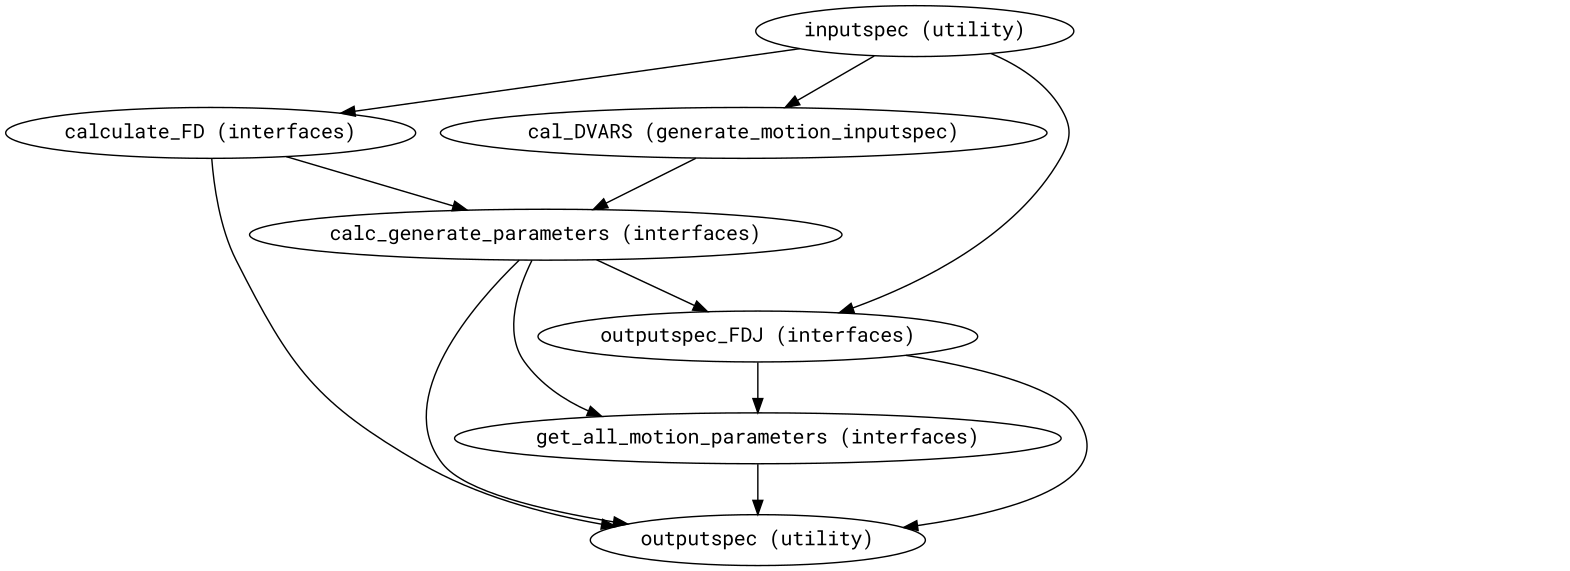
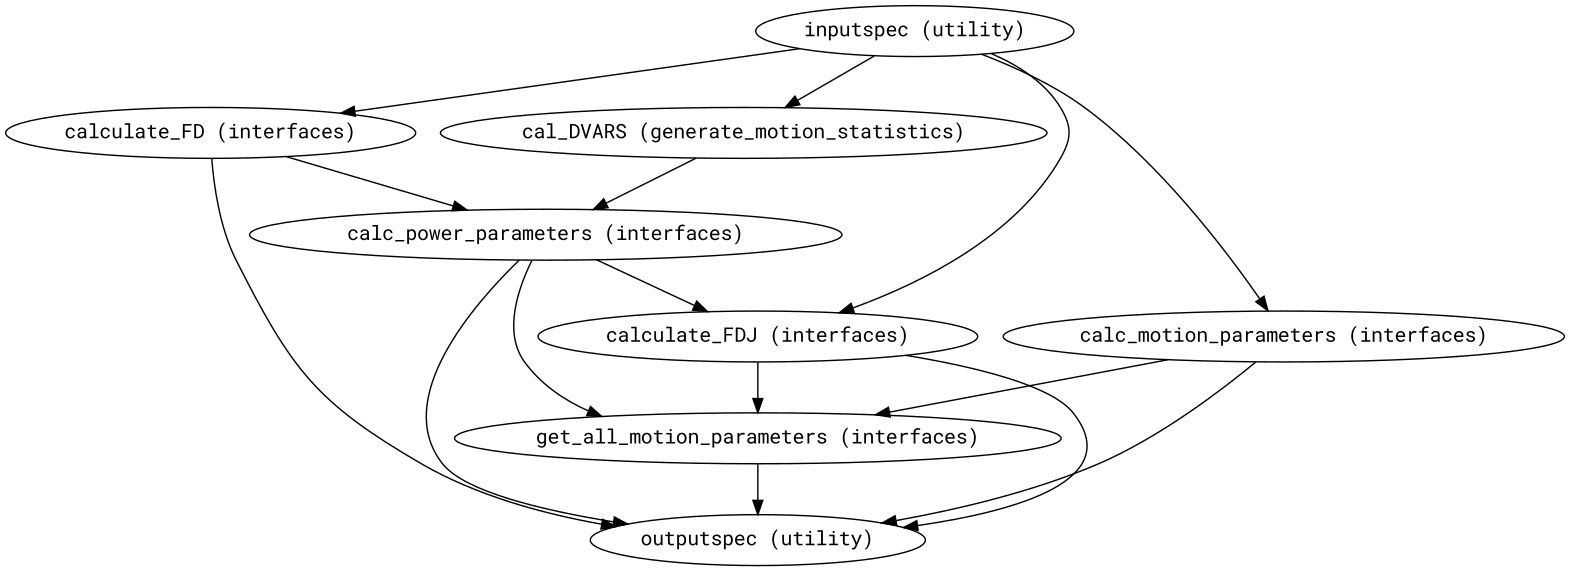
node "cal_DVARS (generate_motion_inputspec)": label "cal_DVARS (generate_motion_inputspec)" -> "cal_DVARS (generate_motion_statistics)"
node "calc_generate_parameters (interfaces)": label "calc_generate_parameters (interfaces)" -> "calc_power_parameters (interfaces)"
node "outputspec_FDJ (interfaces)": label "outputspec_FDJ (interfaces)" -> "calculate_FDJ (interfaces)"
node "calc_motion_parameters (interfaces)": added
